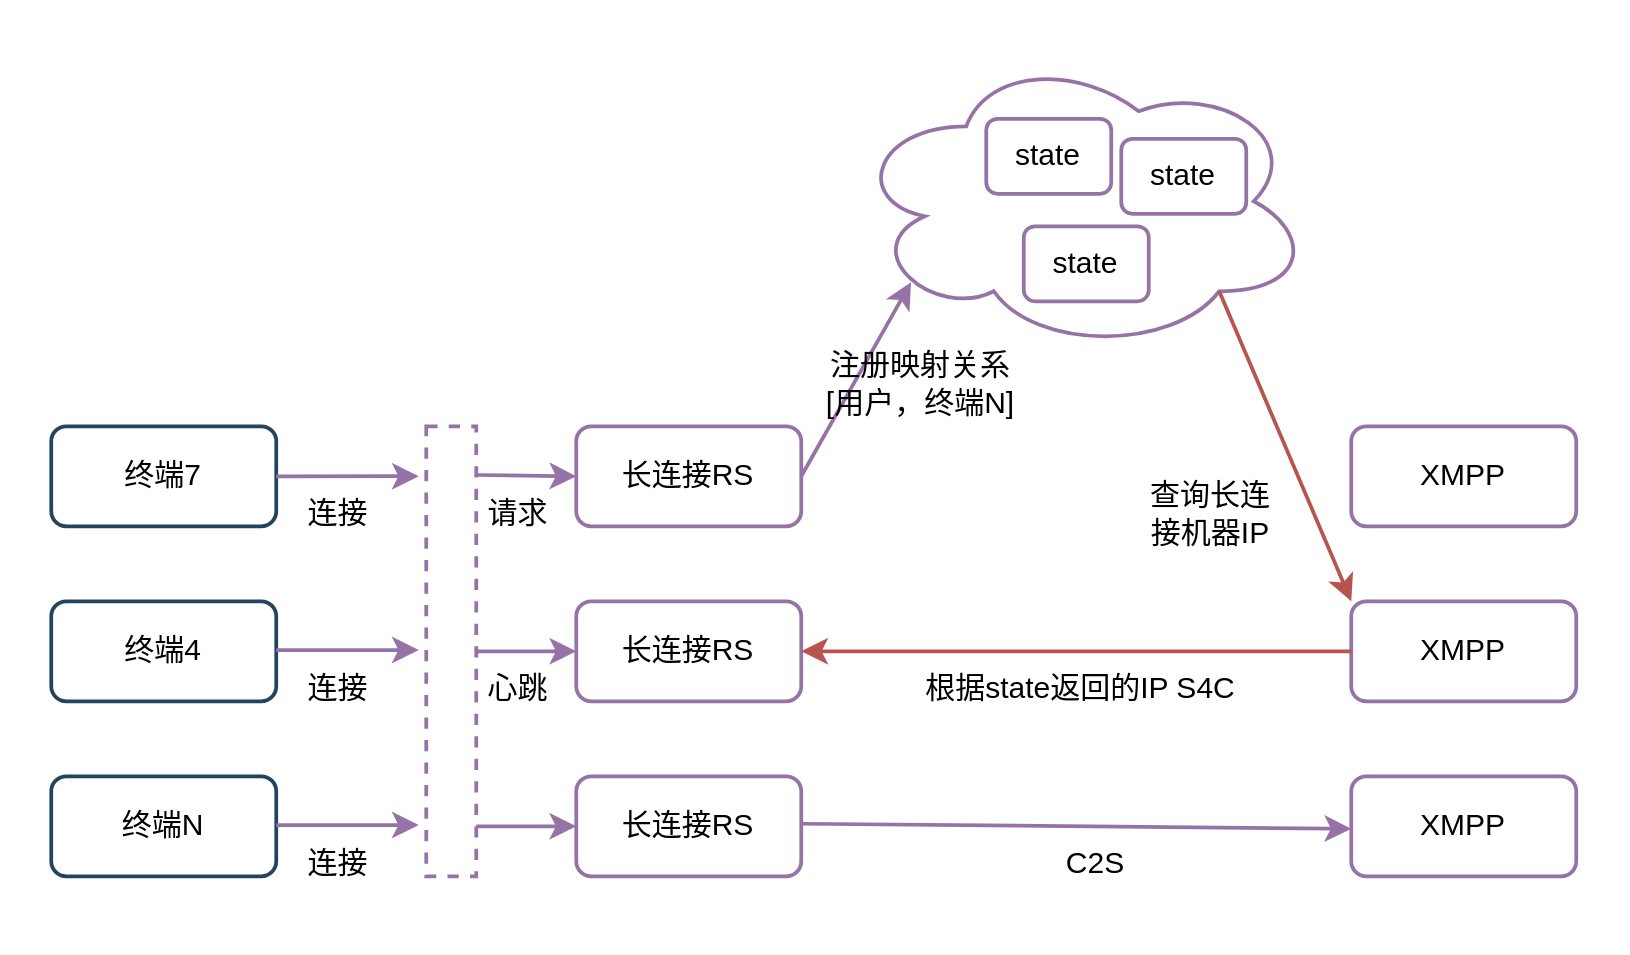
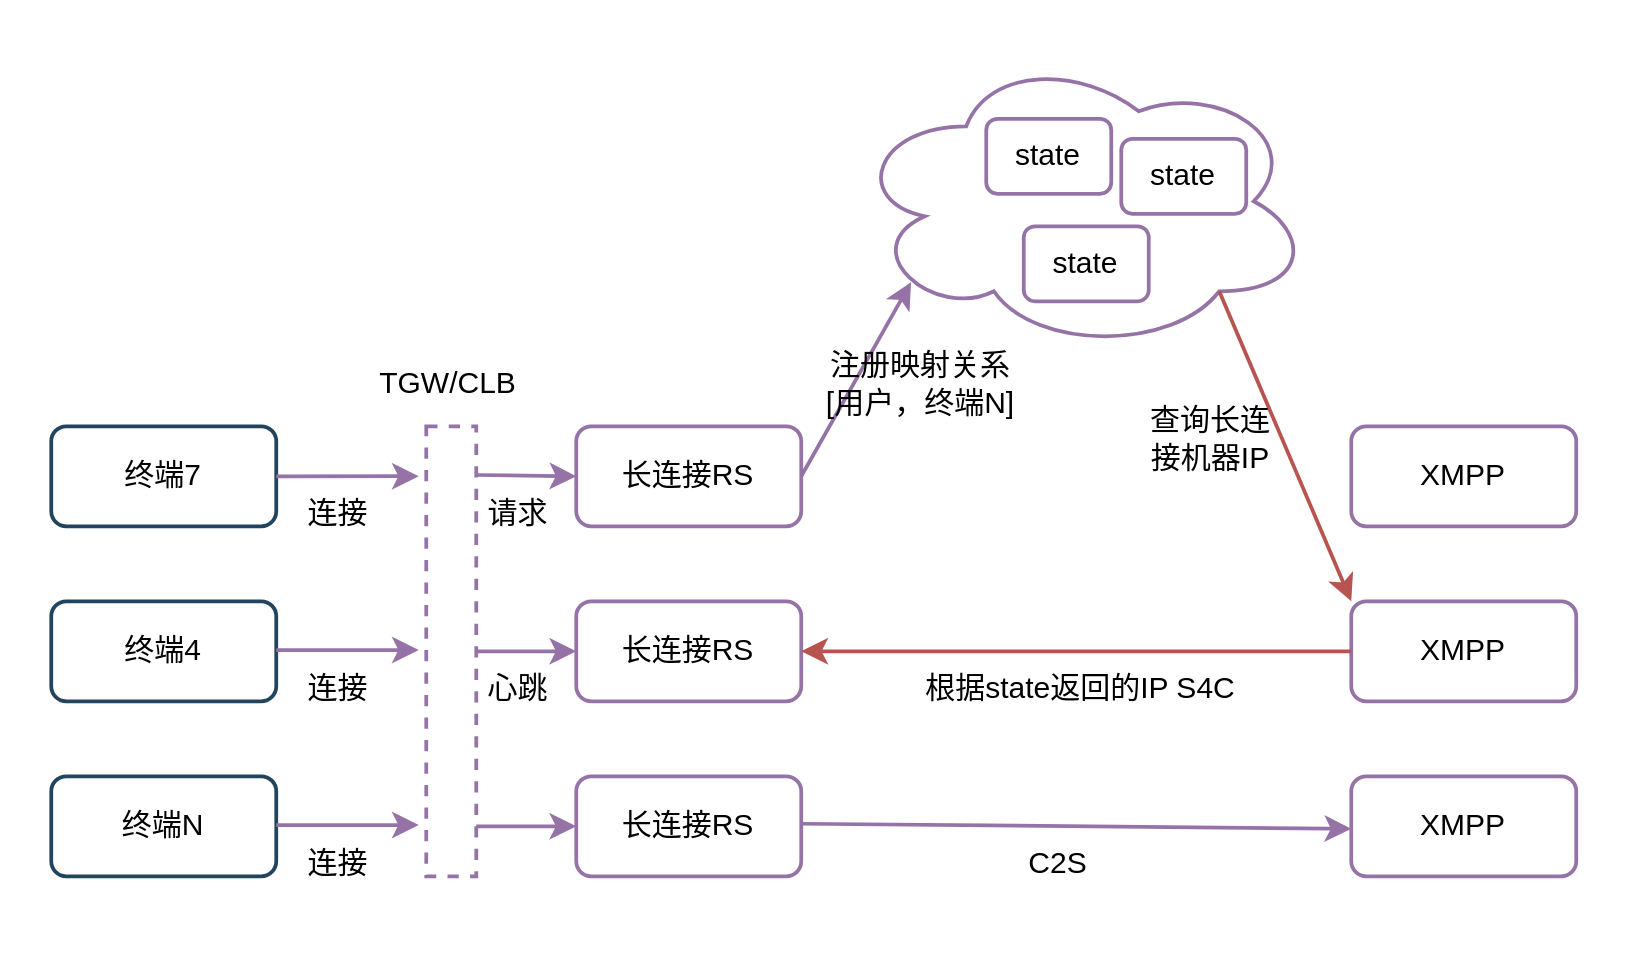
node "TGW/CLB": added
node "查询长连接机器IP": moved (1211, 514) -> (1211, 439)
node "C2S": moved (1096, 864) -> (1059, 864)
